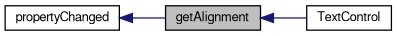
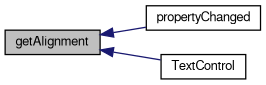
edge "getAlignment" -> "propertyChanged": reversed
